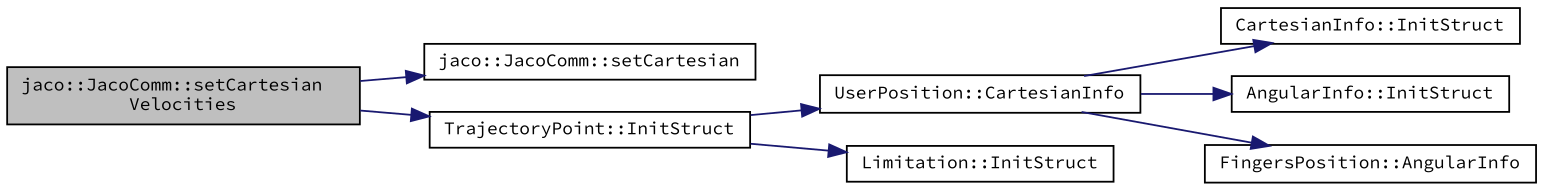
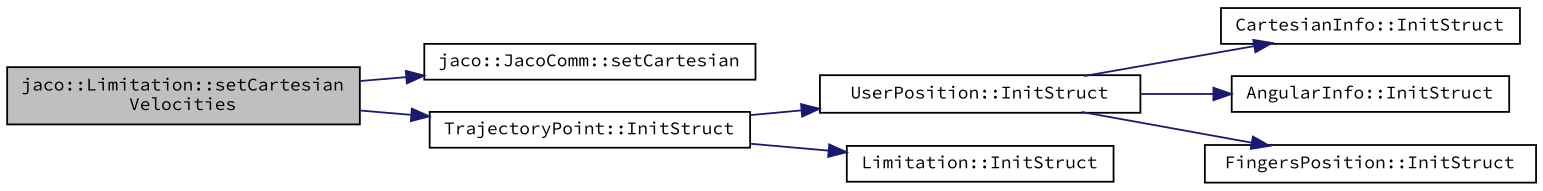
node "UserPosition::CartesianInfo": label "UserPosition::CartesianInfo" -> "UserPosition::InitStruct"
node "jaco::JacoComm::setCartesian Velocities": label "jaco::JacoComm::setCartesian Velocities" -> "jaco::Limitation::setCartesian Velocities"
node "FingersPosition::AngularInfo": label "FingersPosition::AngularInfo" -> "FingersPosition::InitStruct"
